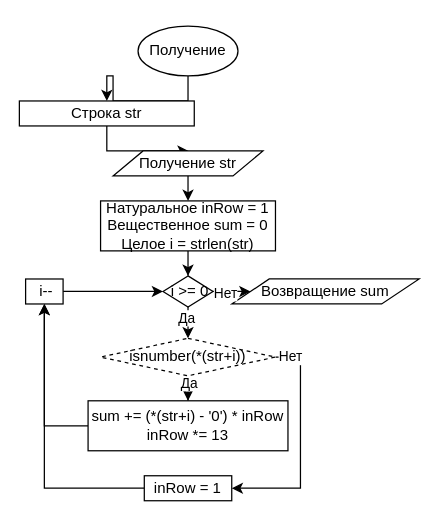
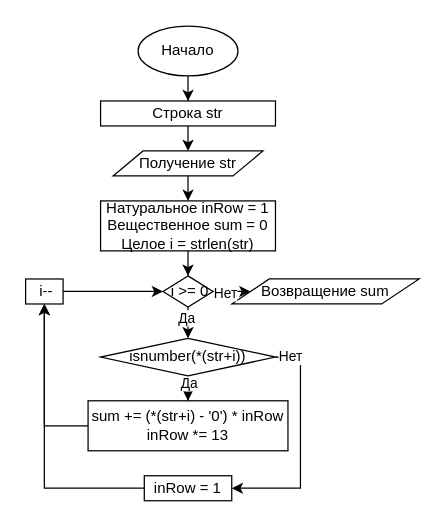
node "Получение": label "Получение" -> "Начало"
node "Строка str": moved (107, 113) -> (188, 113)
node "isnumber(*(str+i))": style dashed -> solid
